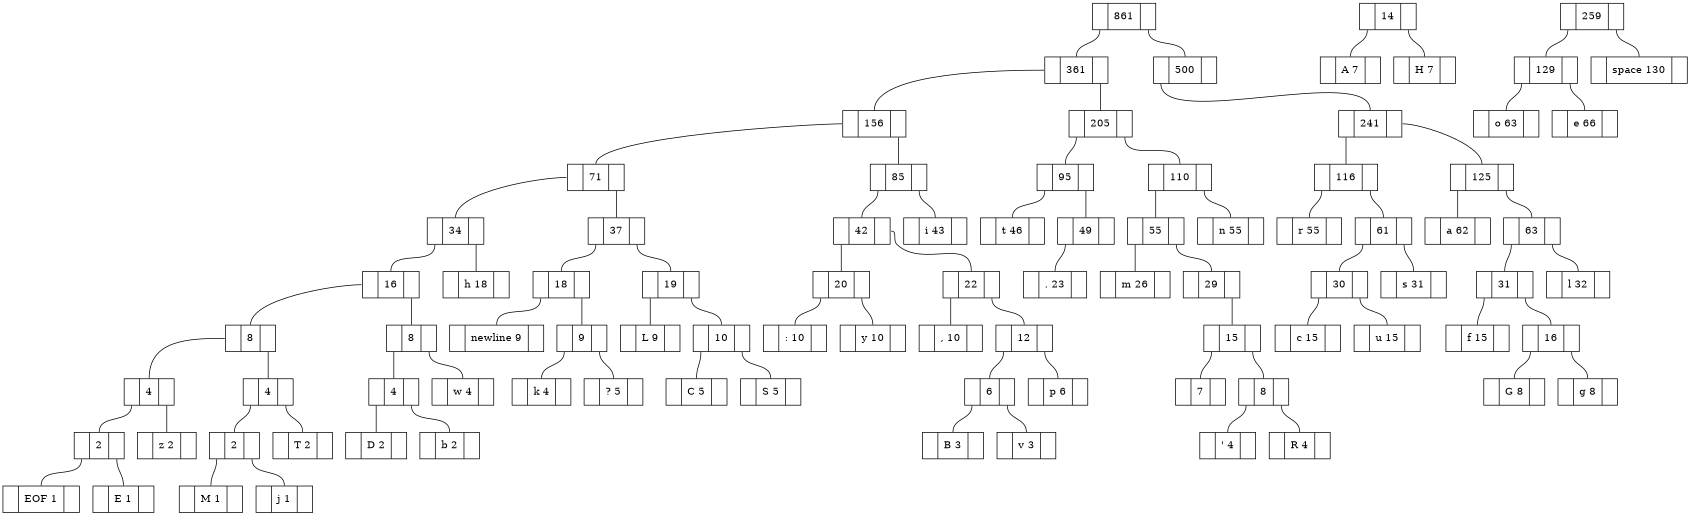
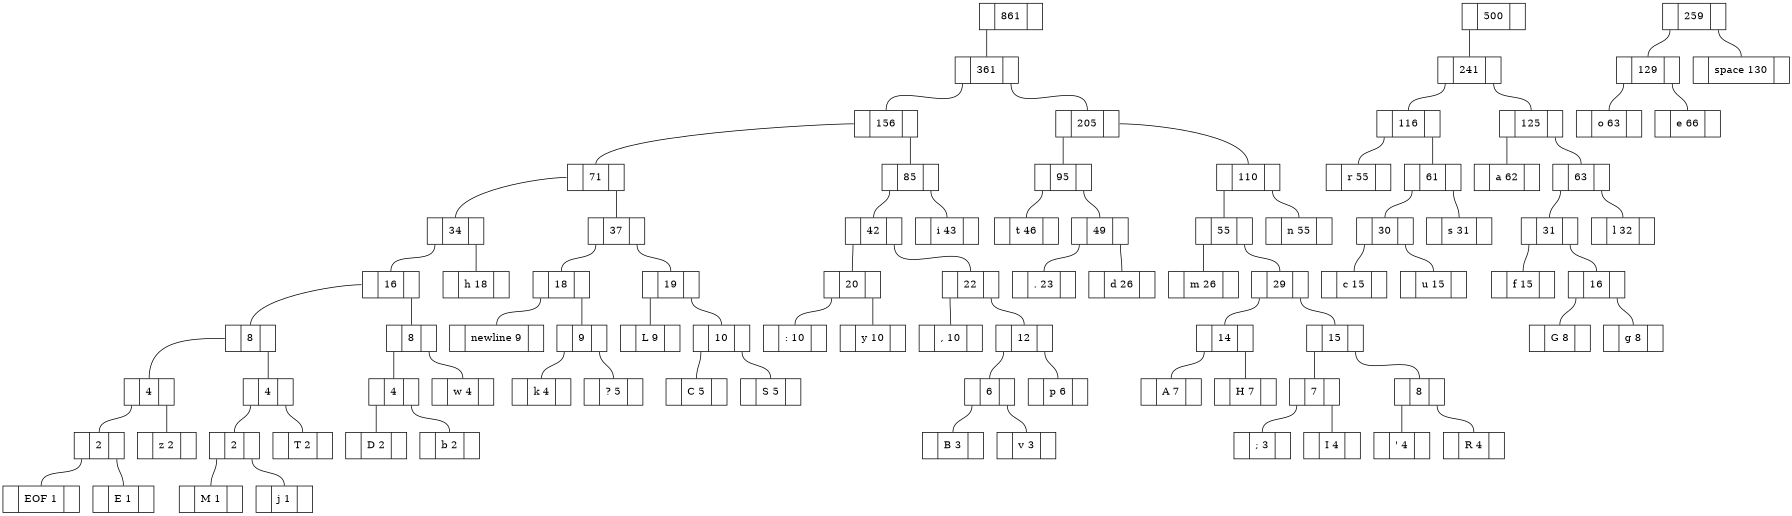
edge "861" -- "500": removed
node "d 26": added
edge "29" -- "14": added
node "; 3": added
node "I 4": added
